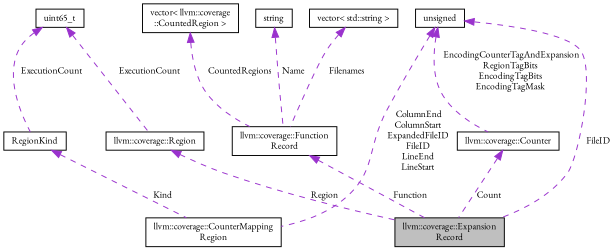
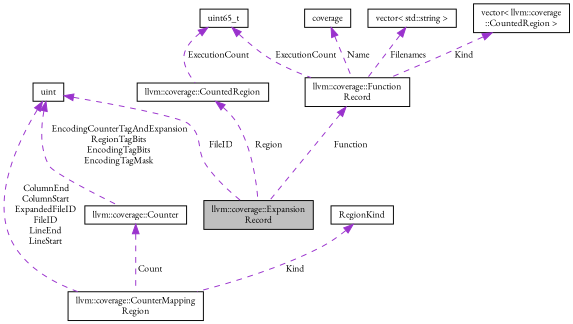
node "string": label "string" -> "coverage"
node "unsigned": label "unsigned" -> "uint"
edge "llvm::coverage::Function Record" -> "vector< llvm::coverage ::CountedRegion >": label " CountedRegions" -> " Kind"
edge "RegionKind" -> "uint65_t": now "llvm::coverage::Function Record" -> "uint65_t"
node "llvm::coverage::Region": label "llvm::coverage::Region" -> "llvm::coverage::CountedRegion"
edge "llvm::coverage::Expansion Record" -> "llvm::coverage::Counter": now "llvm::coverage::CounterMapping Region" -> "llvm::coverage::Counter"
